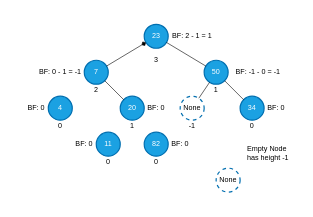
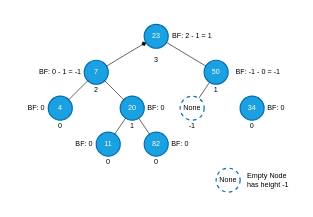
edge "7" -- "4": added
edge "50" -- "34": removed
edge "20" -- "82": added
edge "20" -- "11": added
node "Empty Node has height -1": moved (272, 153) -> (272, 180)
